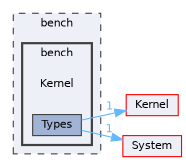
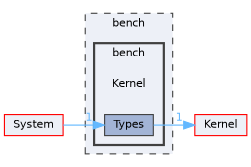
edge "Types" -> "System": reversed
